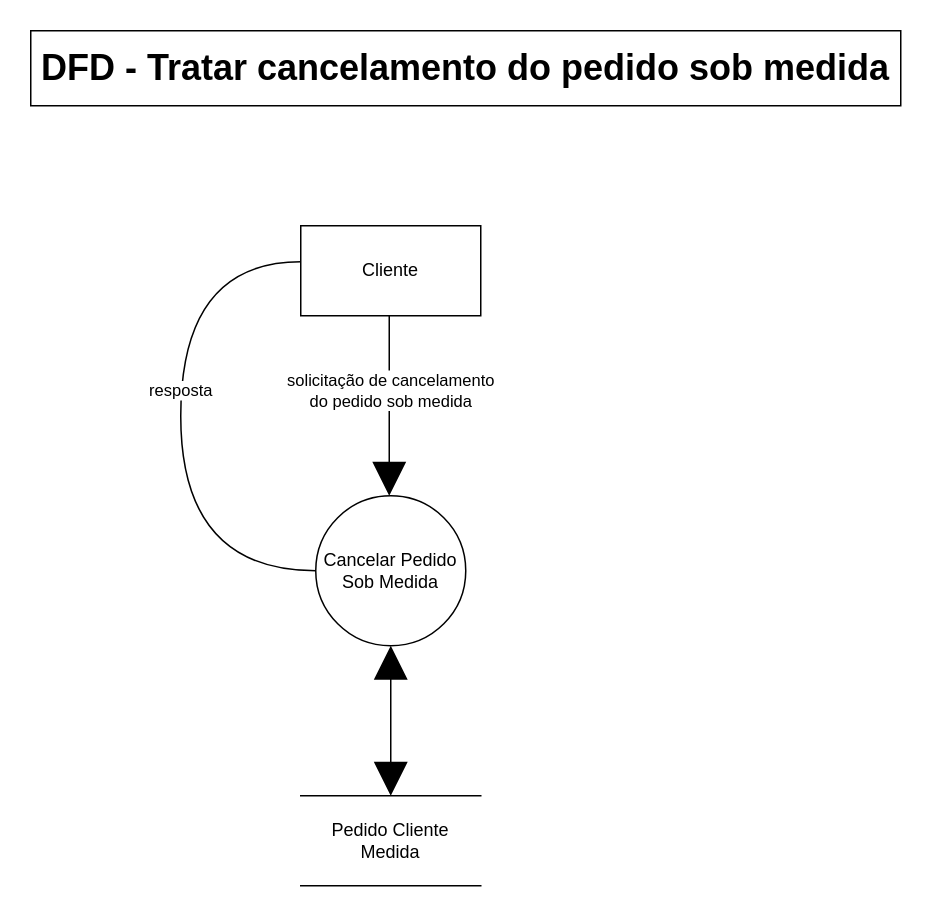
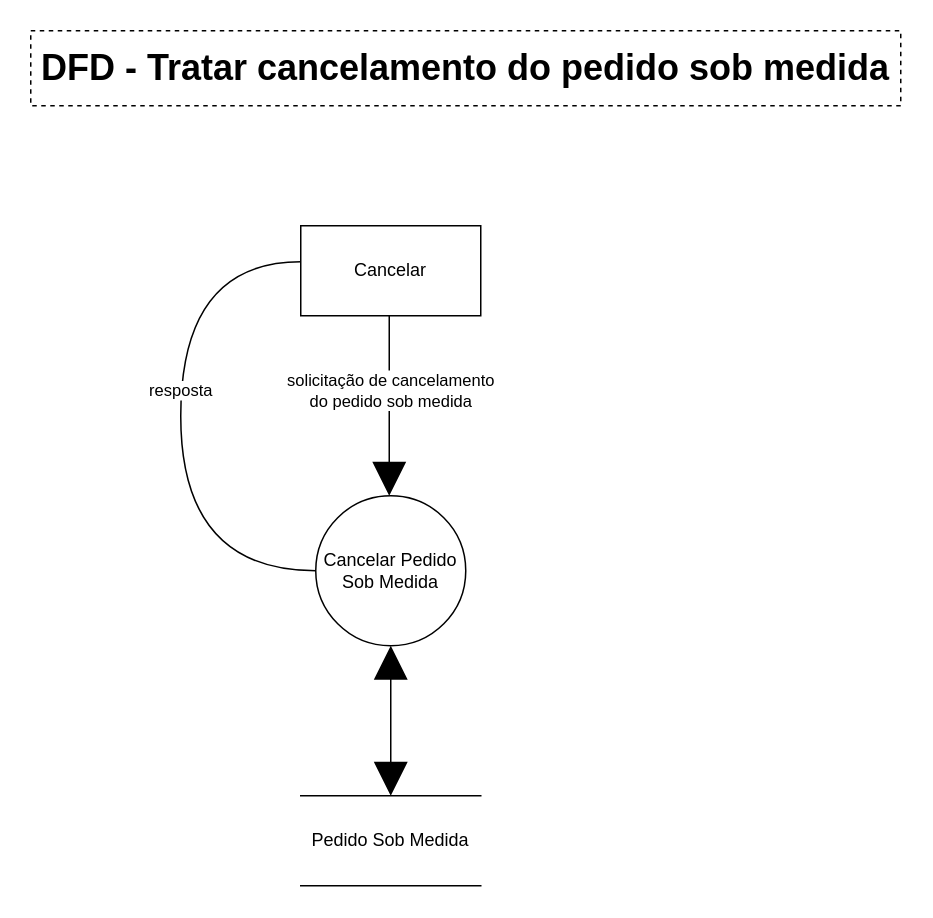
node "DFD - Tratar cancelamento do pedido sob medida": style solid -> dashed
node "Cliente": label "Cliente" -> "Cancelar"
node "Pedido Cliente Medida": label "Pedido Cliente Medida" -> "Pedido Sob Medida"
